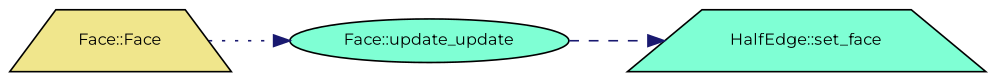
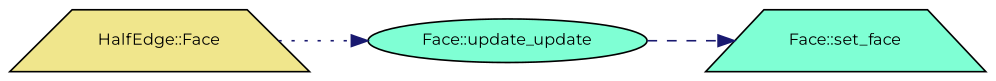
node "Face::Face": label "Face::Face" -> "HalfEdge::Face"
node "HalfEdge::set_face": label "HalfEdge::set_face" -> "Face::set_face"
